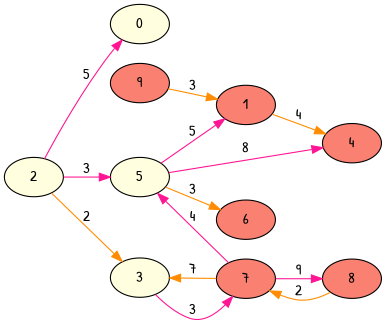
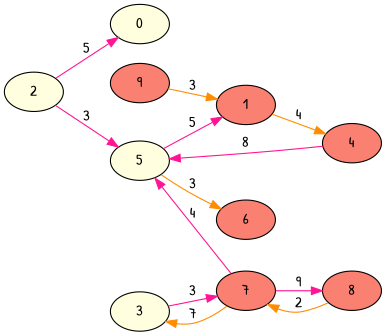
edge "5" -> "4": reversed
edge "2" -> "3": removed, label "2"
